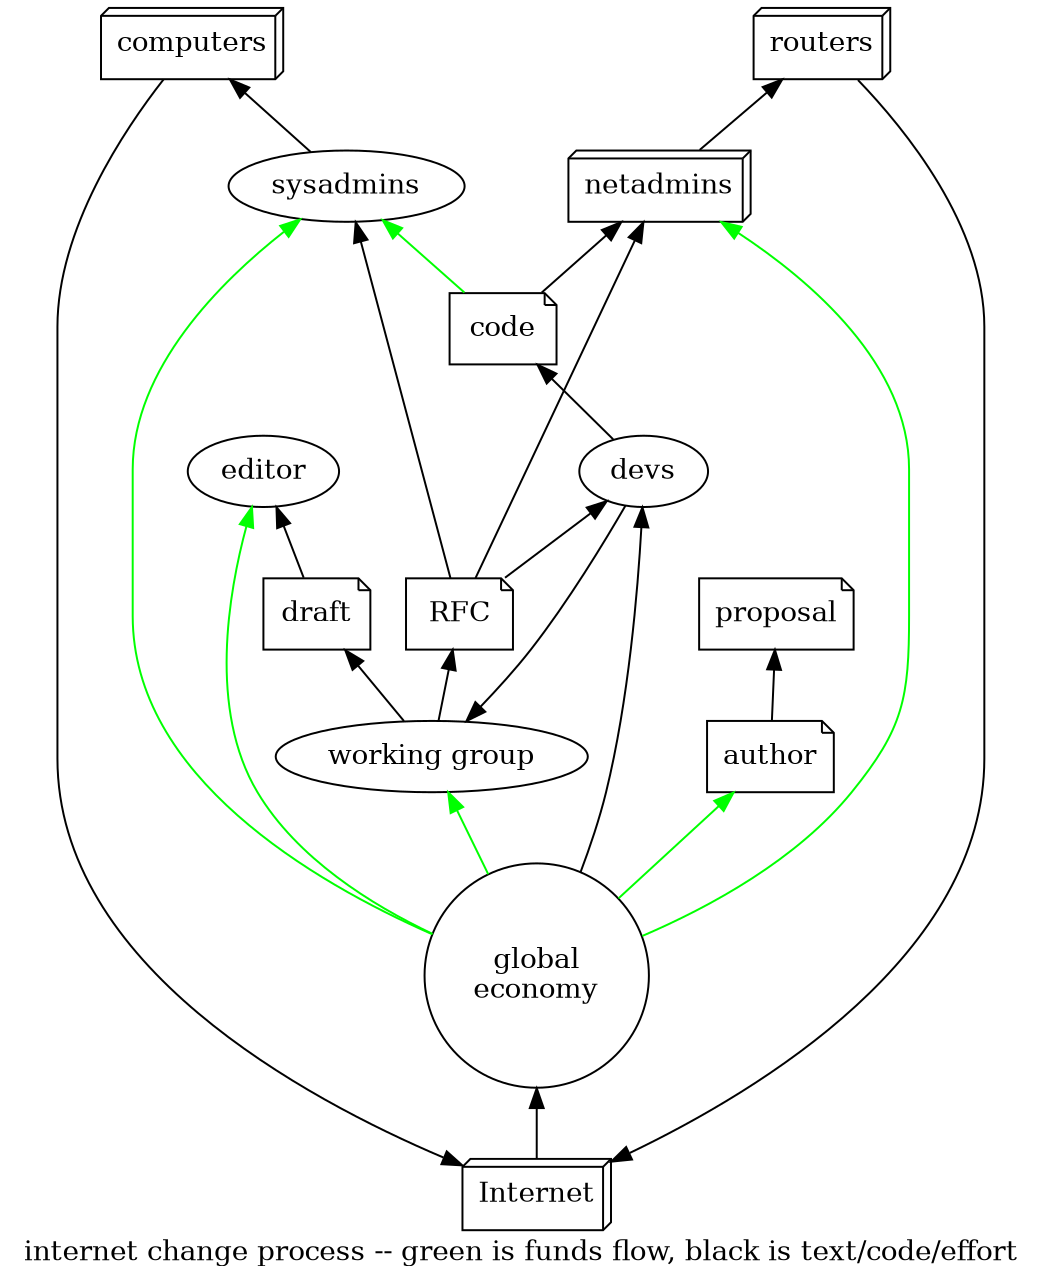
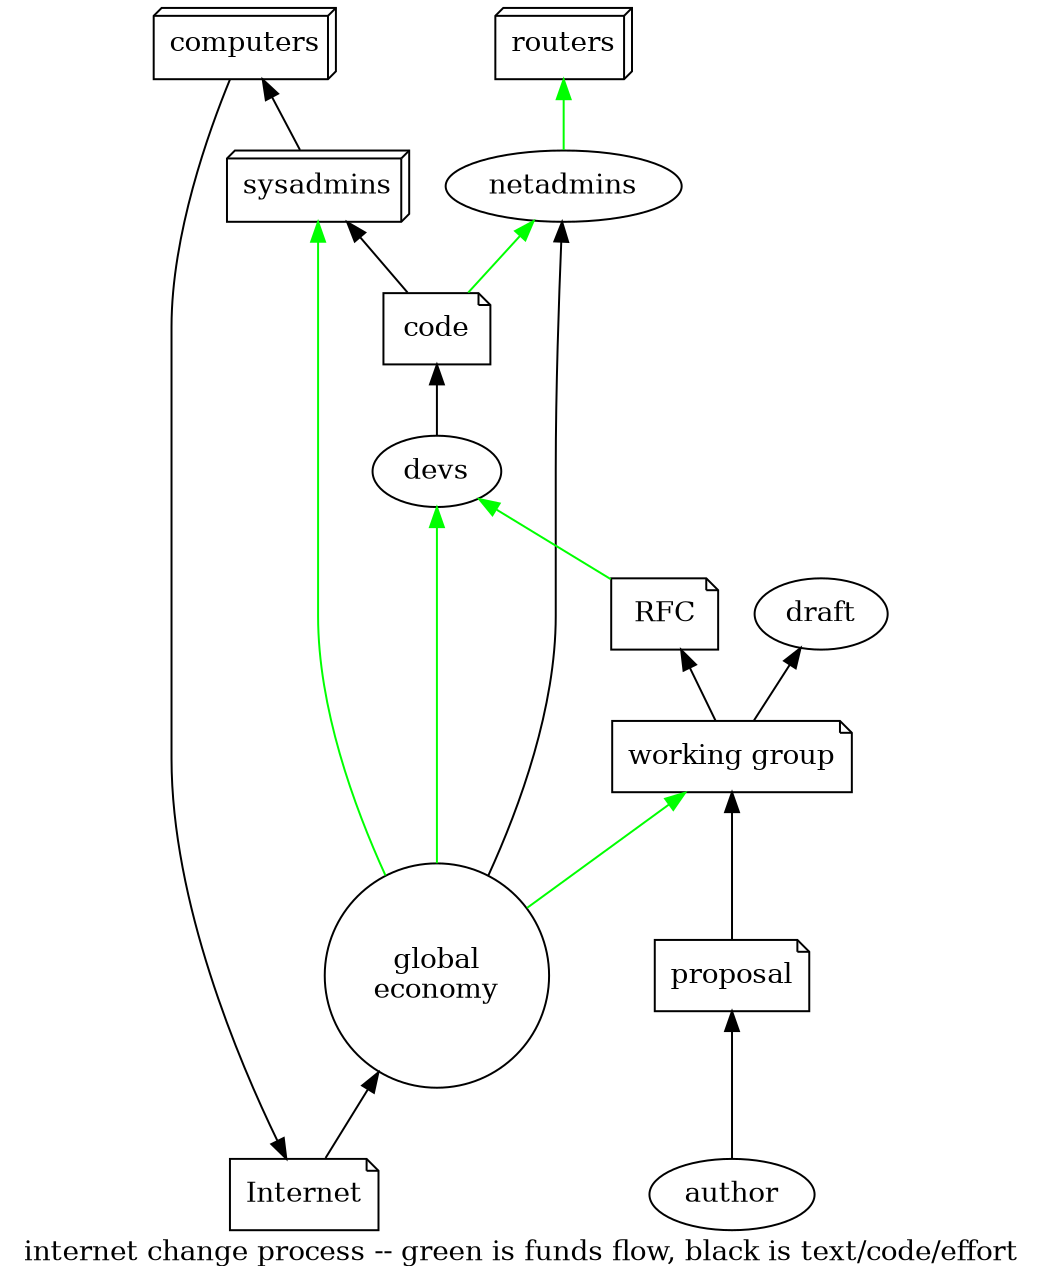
edge "netadmins" -> "routers": color black -> green
node "sysadmins": shape ellipse -> box3d
node "netadmins": shape box3d -> ellipse
edge "code" -> "sysadmins": color green -> black
edge "code" -> "netadmins": color black -> green
edge "RFC" -> "netadmins": removed
edge "RFC" -> "sysadmins": removed
node "editor": removed
edge "RFC" -> "devs": color black -> green
edge "devs" -> "working group": now "proposal" -> "working group"
node "draft": shape note -> ellipse
edge "global economy" -> "netadmins": color green -> black
edge "routers" -> "Internet": removed
edge "global economy" -> "devs": color black -> green
node "working group": shape ellipse -> note
node "author": shape note -> ellipse
edge "global economy" -> "author": removed
node "Internet": shape box3d -> note
